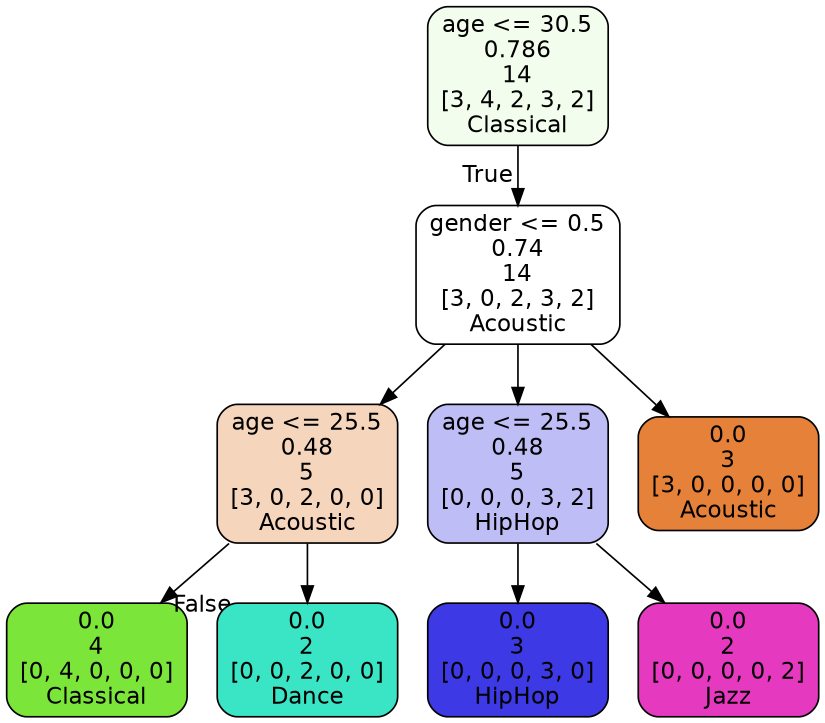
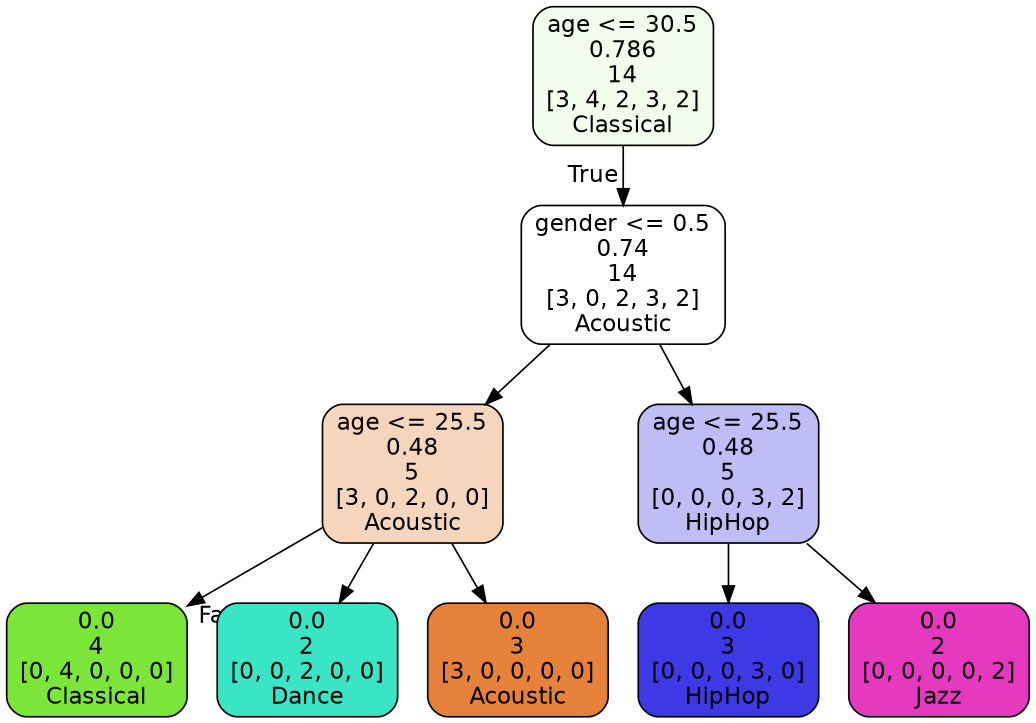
edge "gender <= 0.5 0.74 14 [3, 0, 2, 3, 2] Acoustic" -> "0.0 3 [3, 0, 0, 0, 0] Acoustic": now "age <= 25.5 0.48 5 [3, 0, 2, 0, 0] Acoustic" -> "0.0 3 [3, 0, 0, 0, 0] Acoustic"
